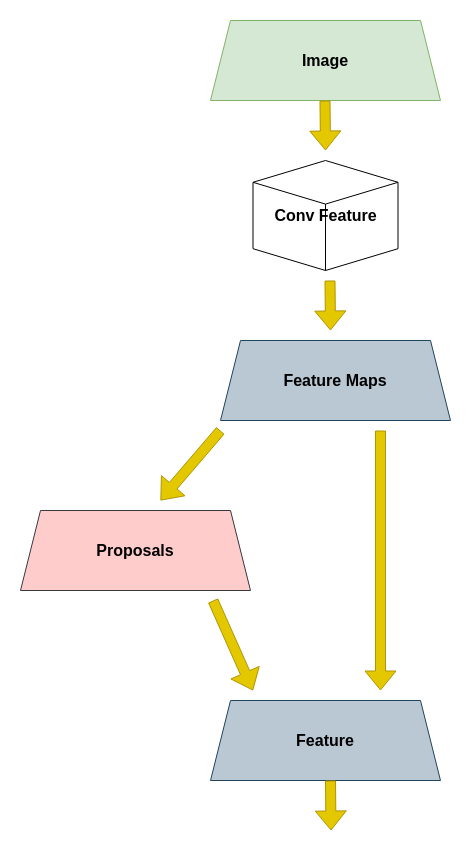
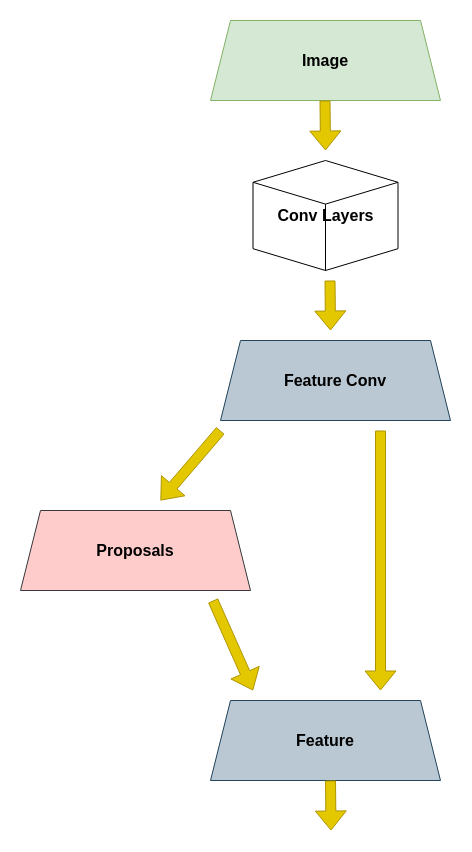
node "Conv Feature": label "Conv Feature" -> "Conv Layers"
node "Feature Maps": label "Feature Maps" -> "Feature Conv"
